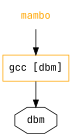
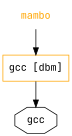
node "dbm": label "dbm" -> "gcc"
